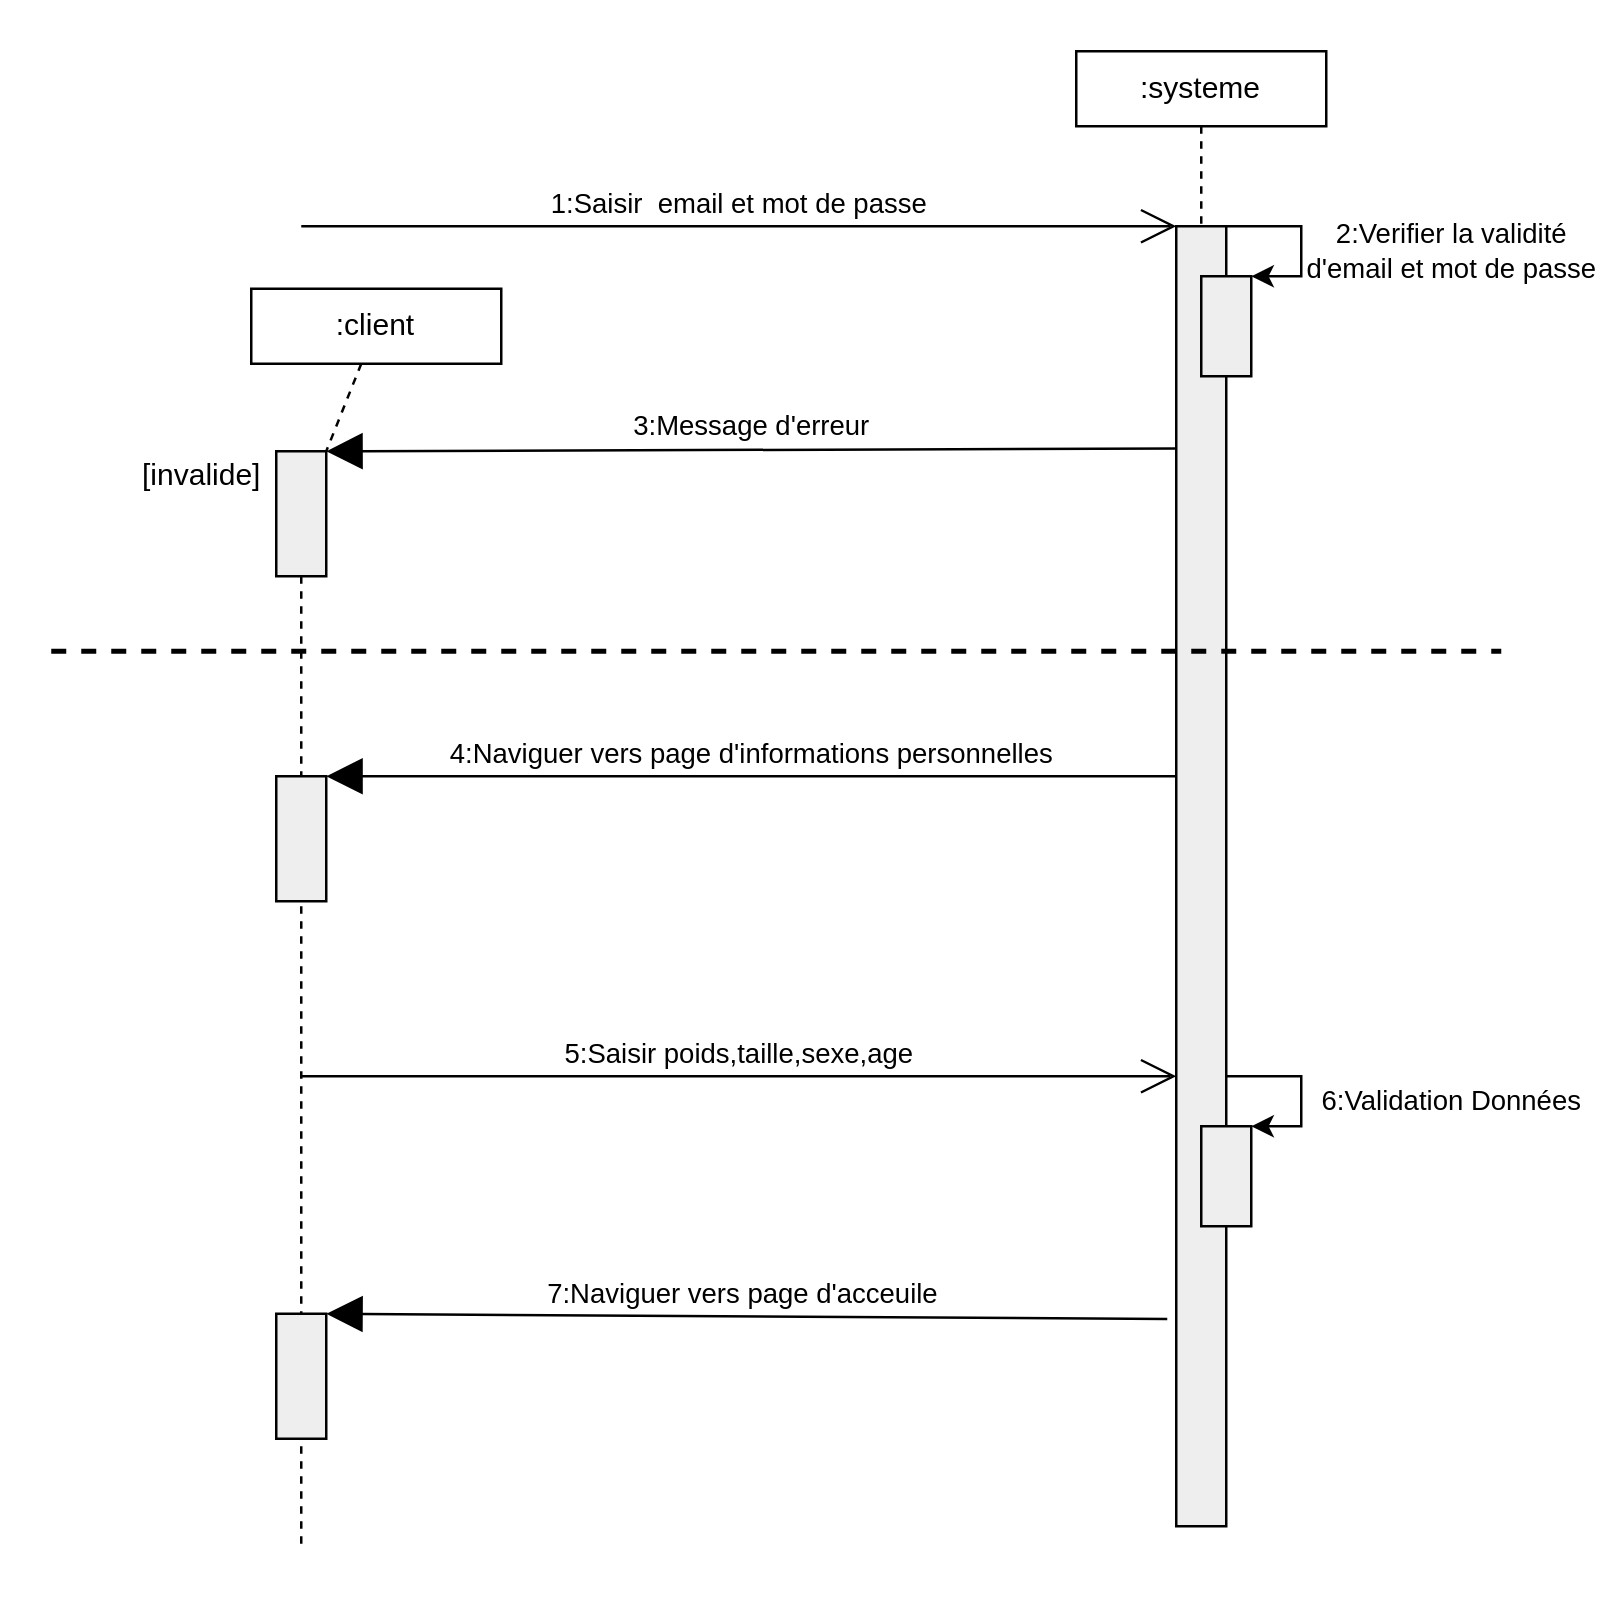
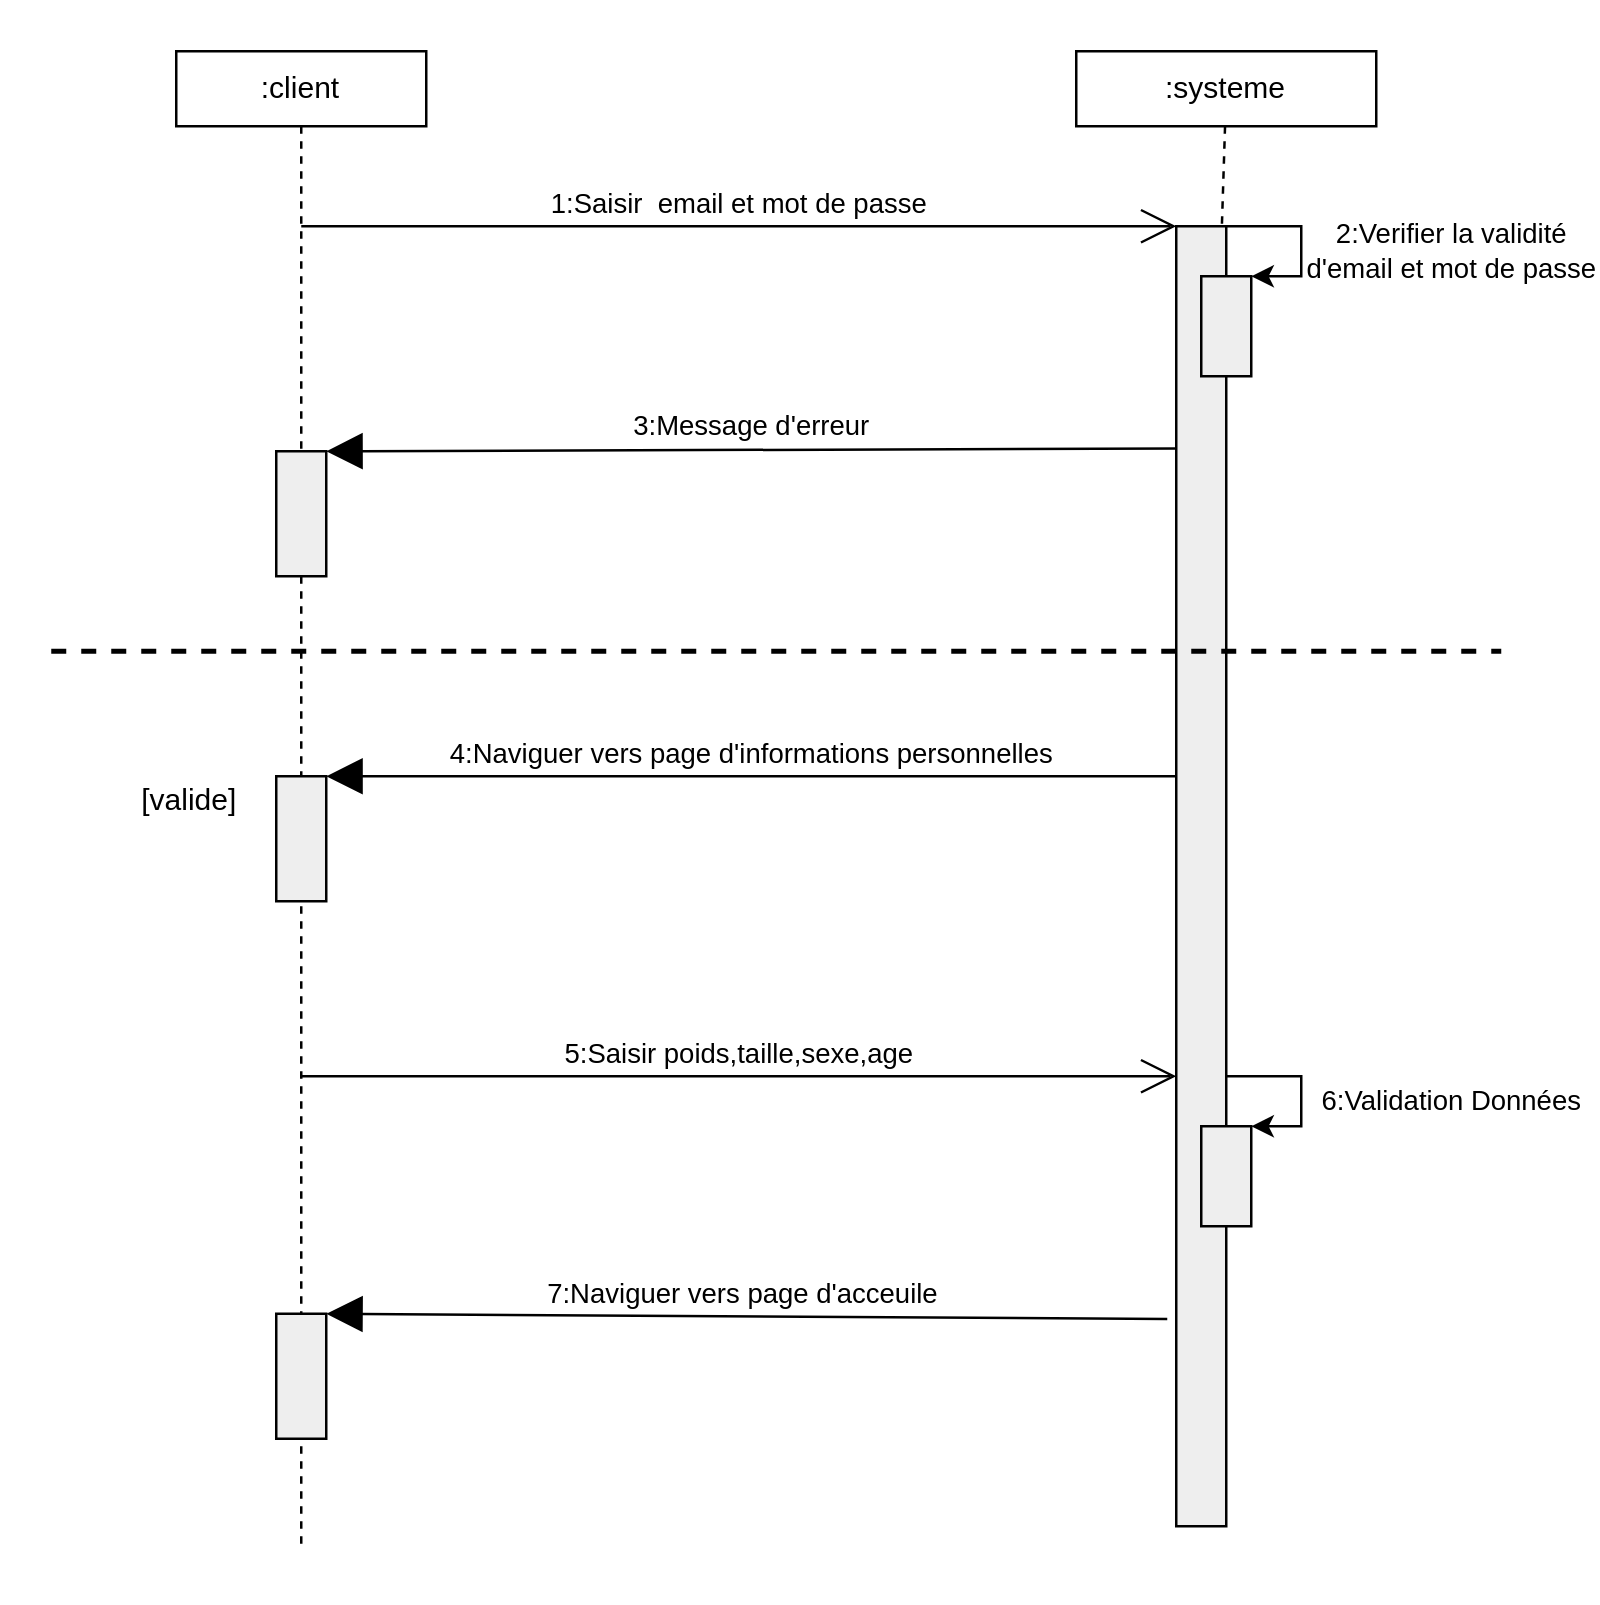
node ":systeme": size 250x75 -> 300x75
node ":client": moved (376, 326) -> (301, 89)
node "[invalide]": removed
node "[valide]": added
